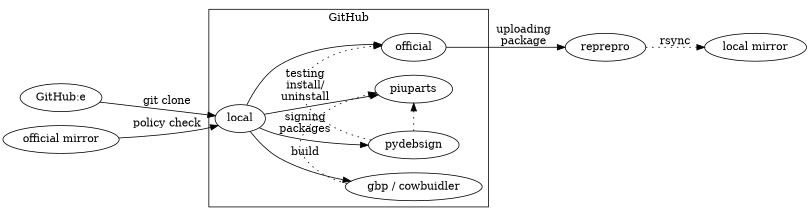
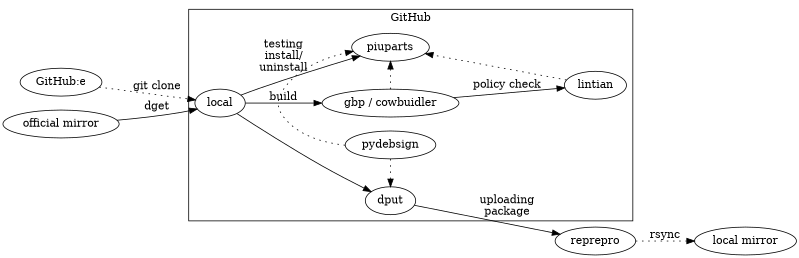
node "official": label "official" -> "dput"
node "lintian": added
edge "GitHub:e" -> "local": style solid -> dotted
edge "official mirror" -> "local": label "policy check" -> "dget"
edge "local" -> "pydebsign": removed, label "signing packages"
